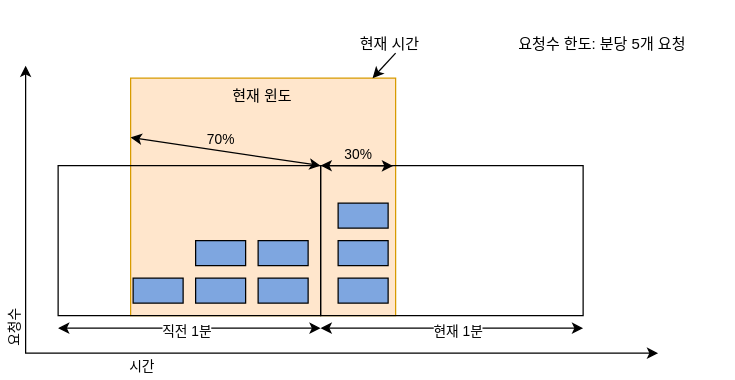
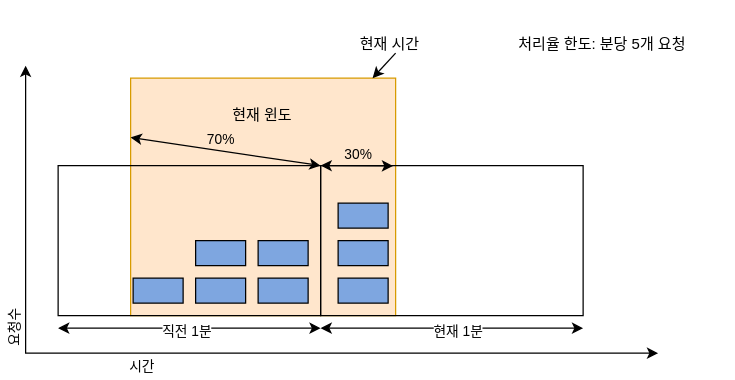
node "요청수 한도: 분당 5개 요청": label "요청수 한도: 분당 5개 요청" -> "처리율 한도: 분당 5개 요청"
node "현재 윈도": moved (262, 97) -> (262, 116)
